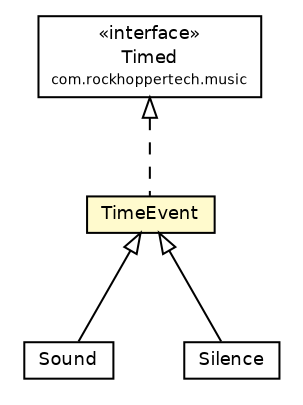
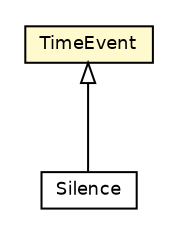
node "Timed": removed
node "Sound": removed
